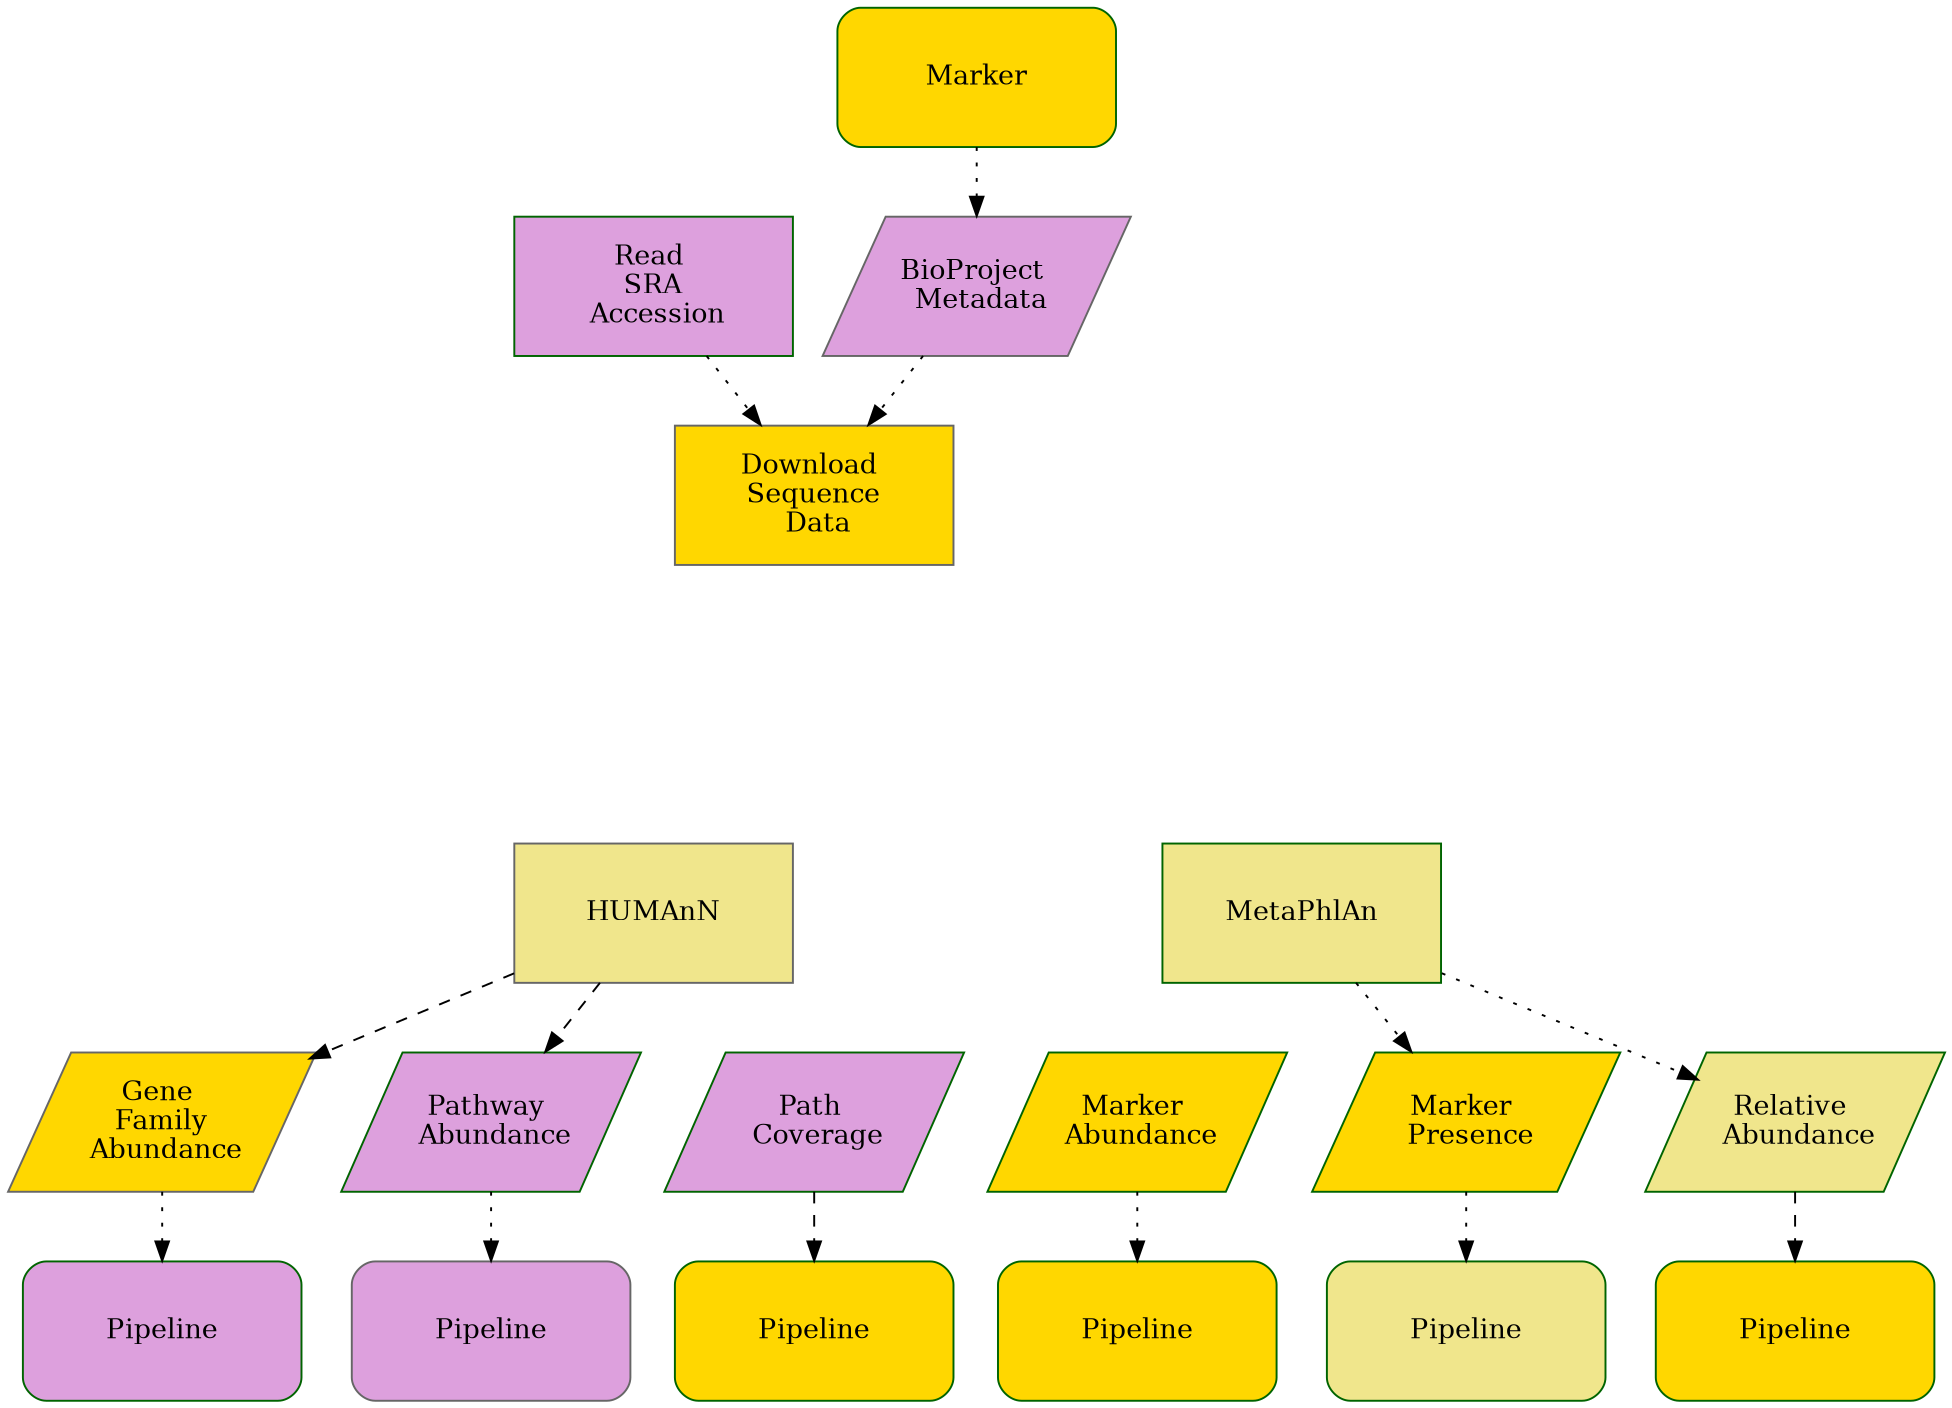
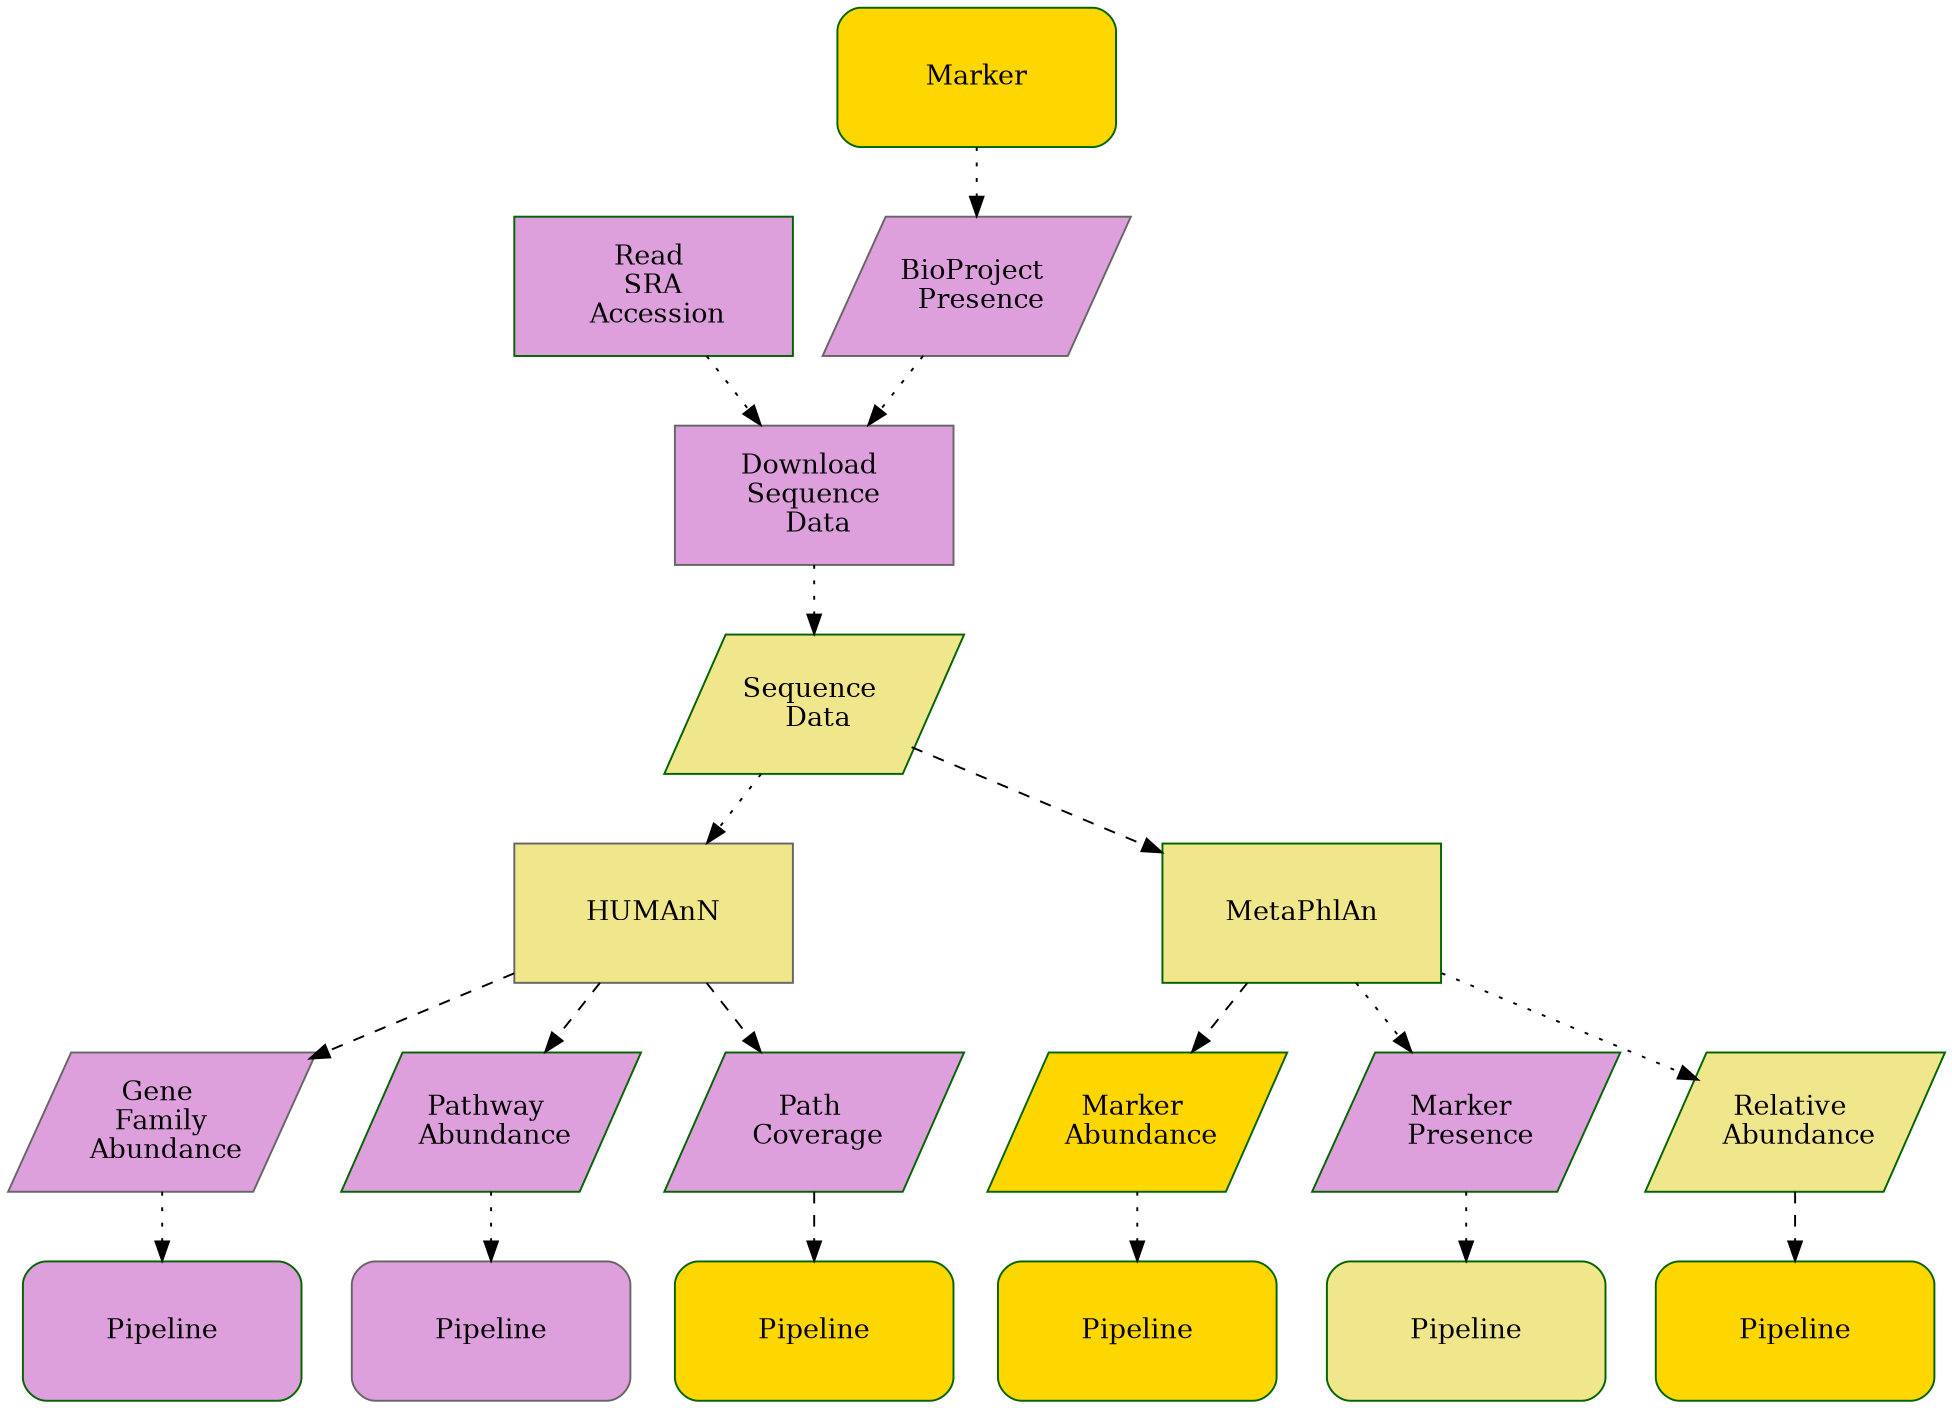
node "BioProject Metadata": label "BioProject Metadata" -> "BioProject Presence"
node "Download Sequence Data": fillcolor gold -> plum
node "Sequence Data": added
edge "HUMAnN" -> "Path Coverage": added
edge "MetaPhlAn" -> "Marker Abundance": added
node "Gene Family Abundance": fillcolor gold -> plum
node "Marker Presence": fillcolor gold -> plum
